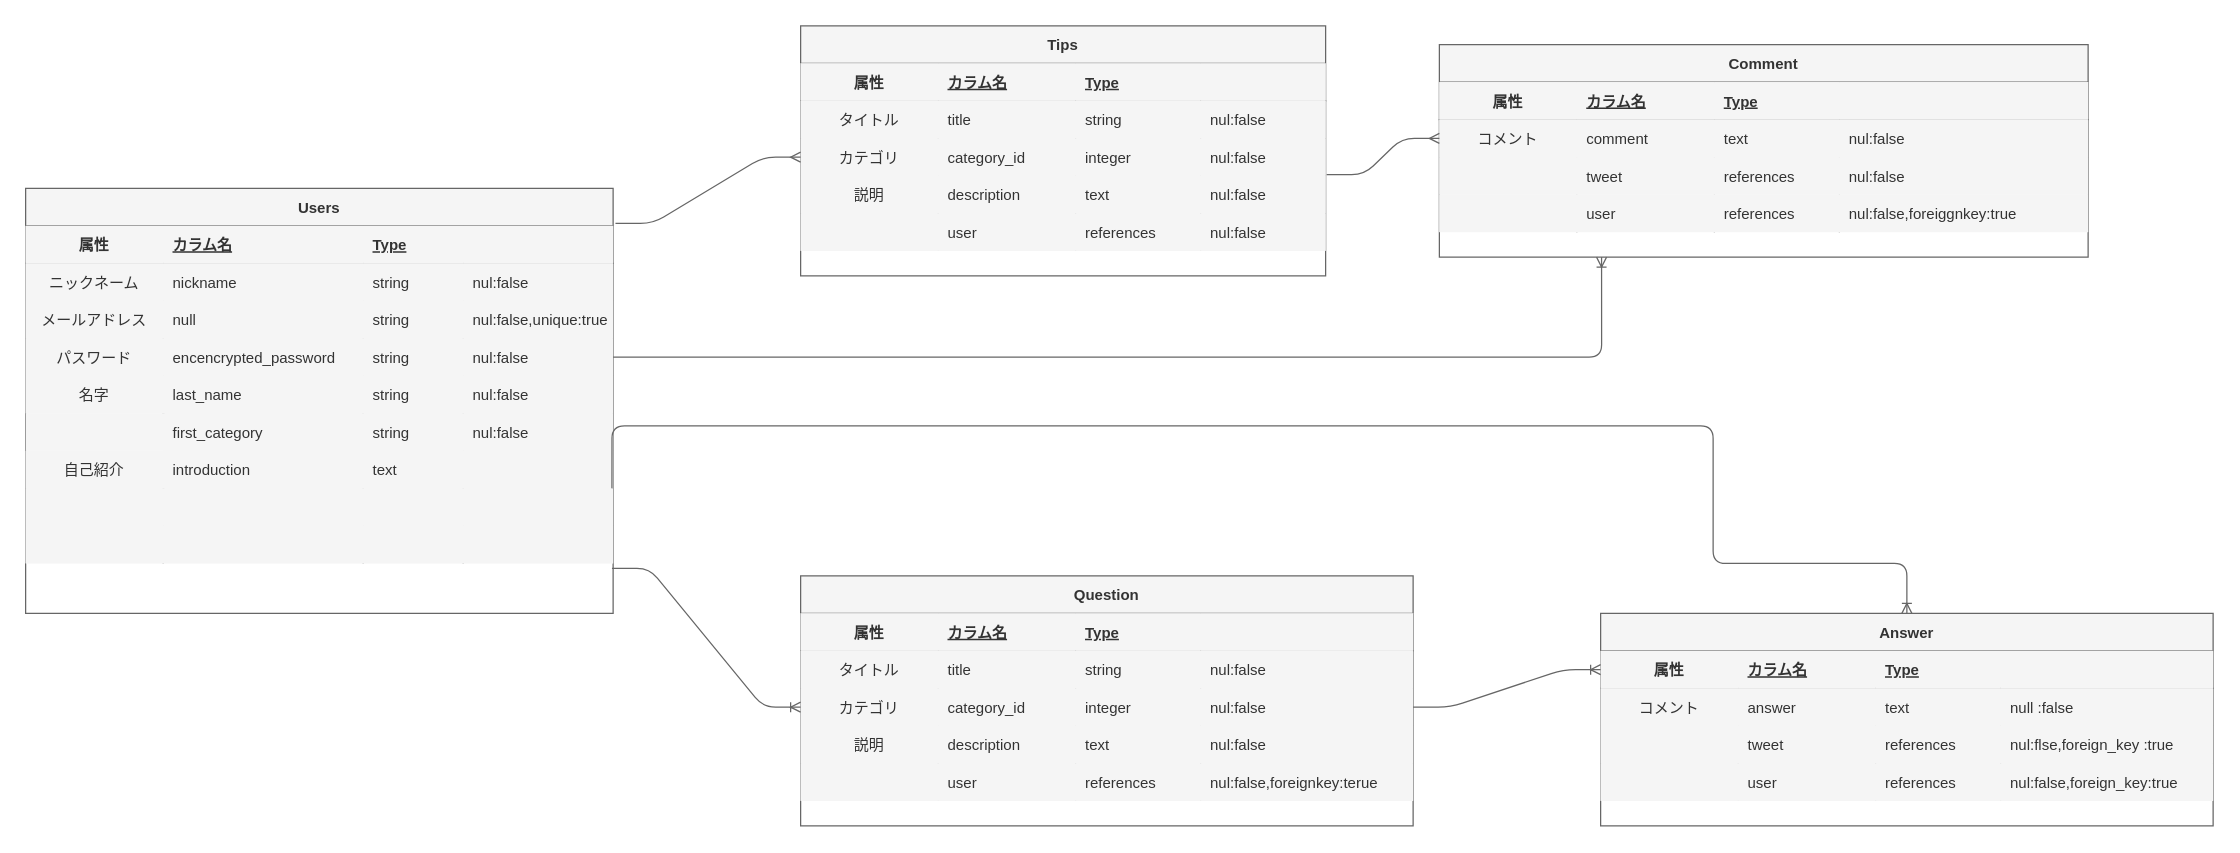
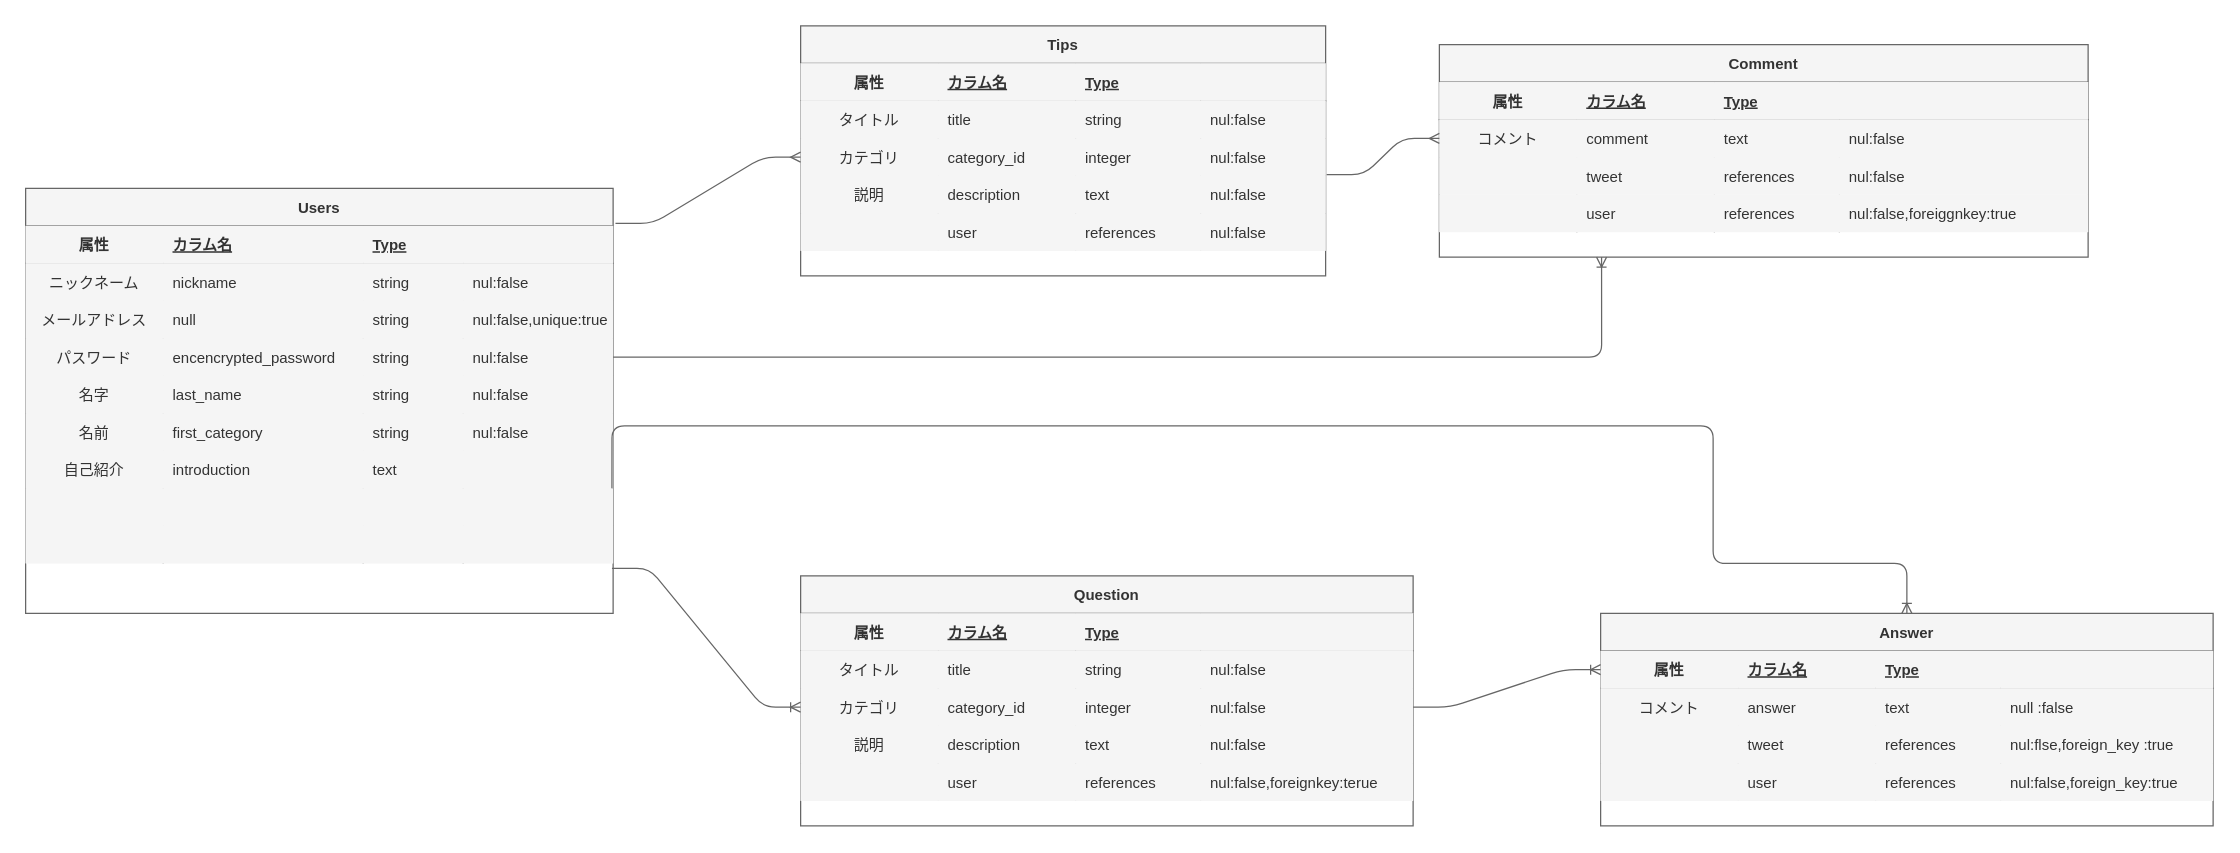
node "名前": added
